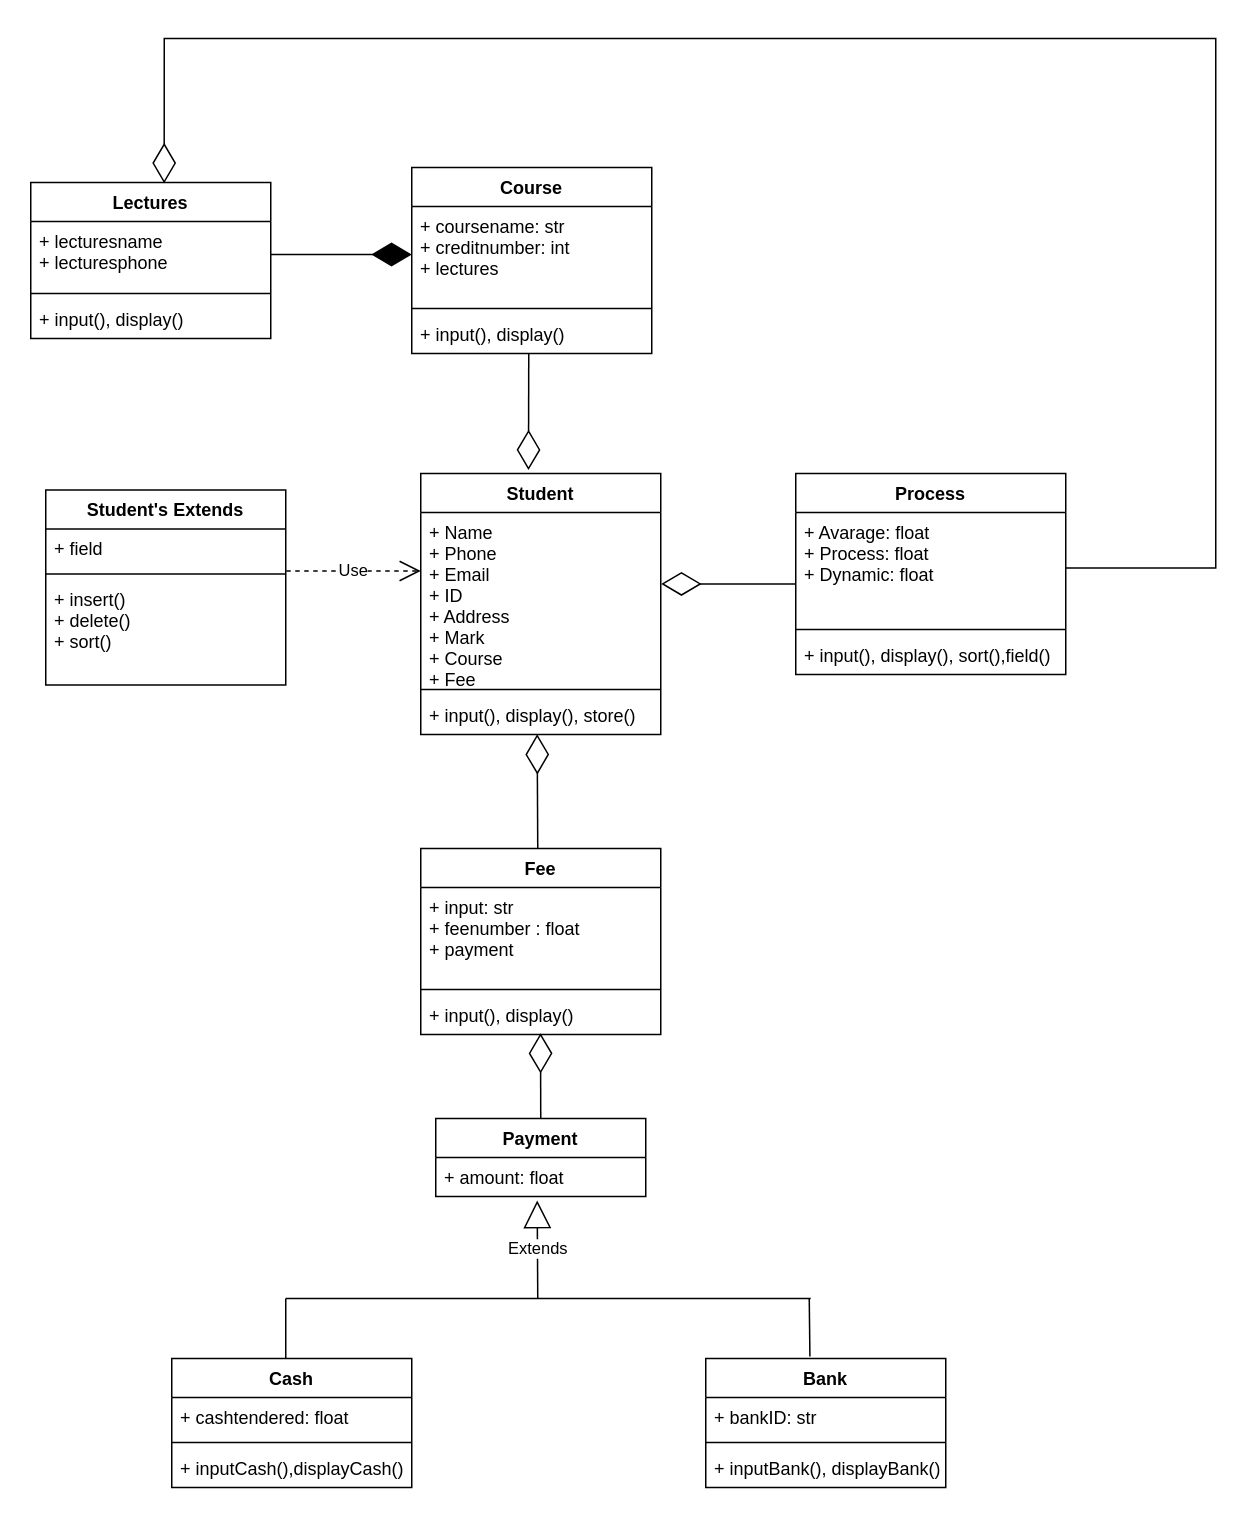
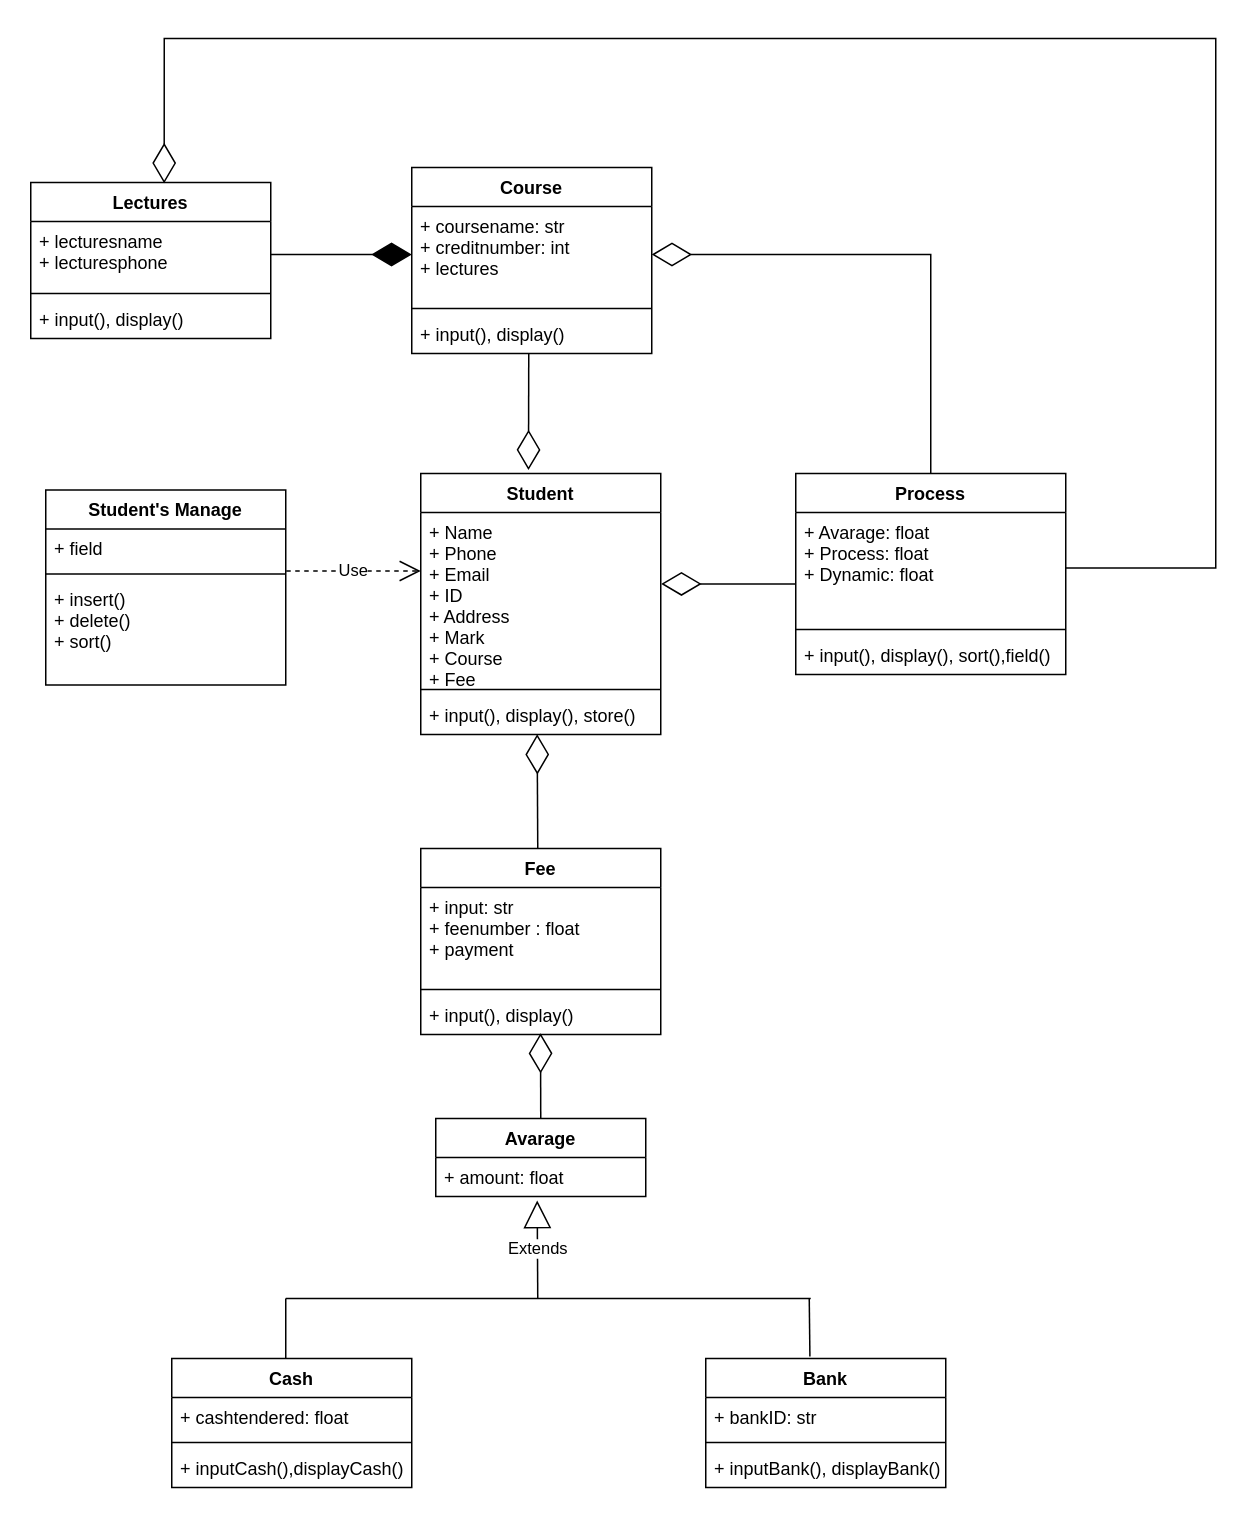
edge "Process" -> "+ coursename: str + creditnumber: int + lectures": added
node "Student's Extends": label "Student's Extends" -> "Student's Manage"
node "Payment": label "Payment" -> "Avarage"
